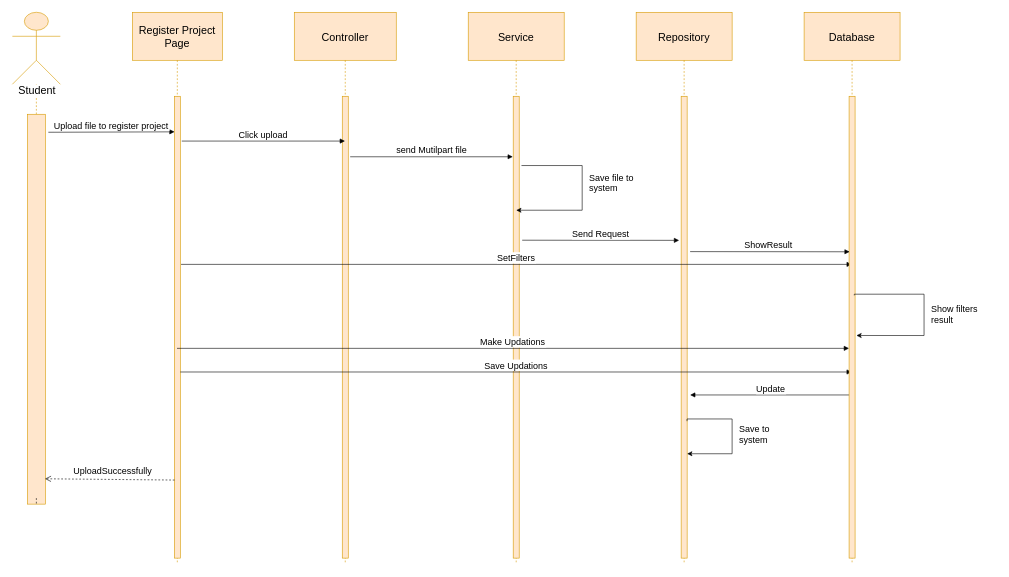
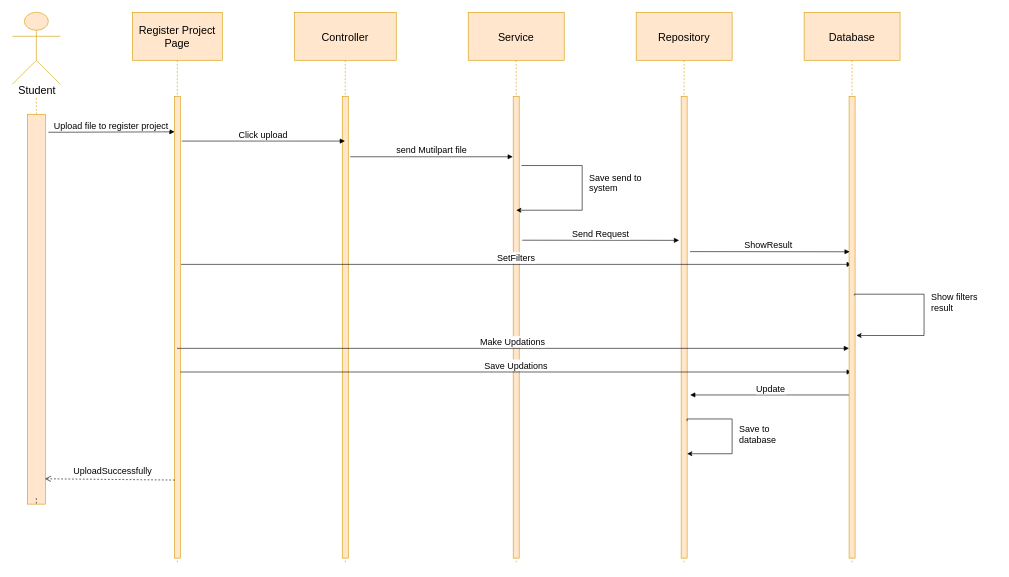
node "Save file to system": label "Save file to system" -> "Save send to system"
node "Show filters result": moved (963, 309) -> (963, 297)
node "Save to system": label "Save to system" -> "Save to database"
